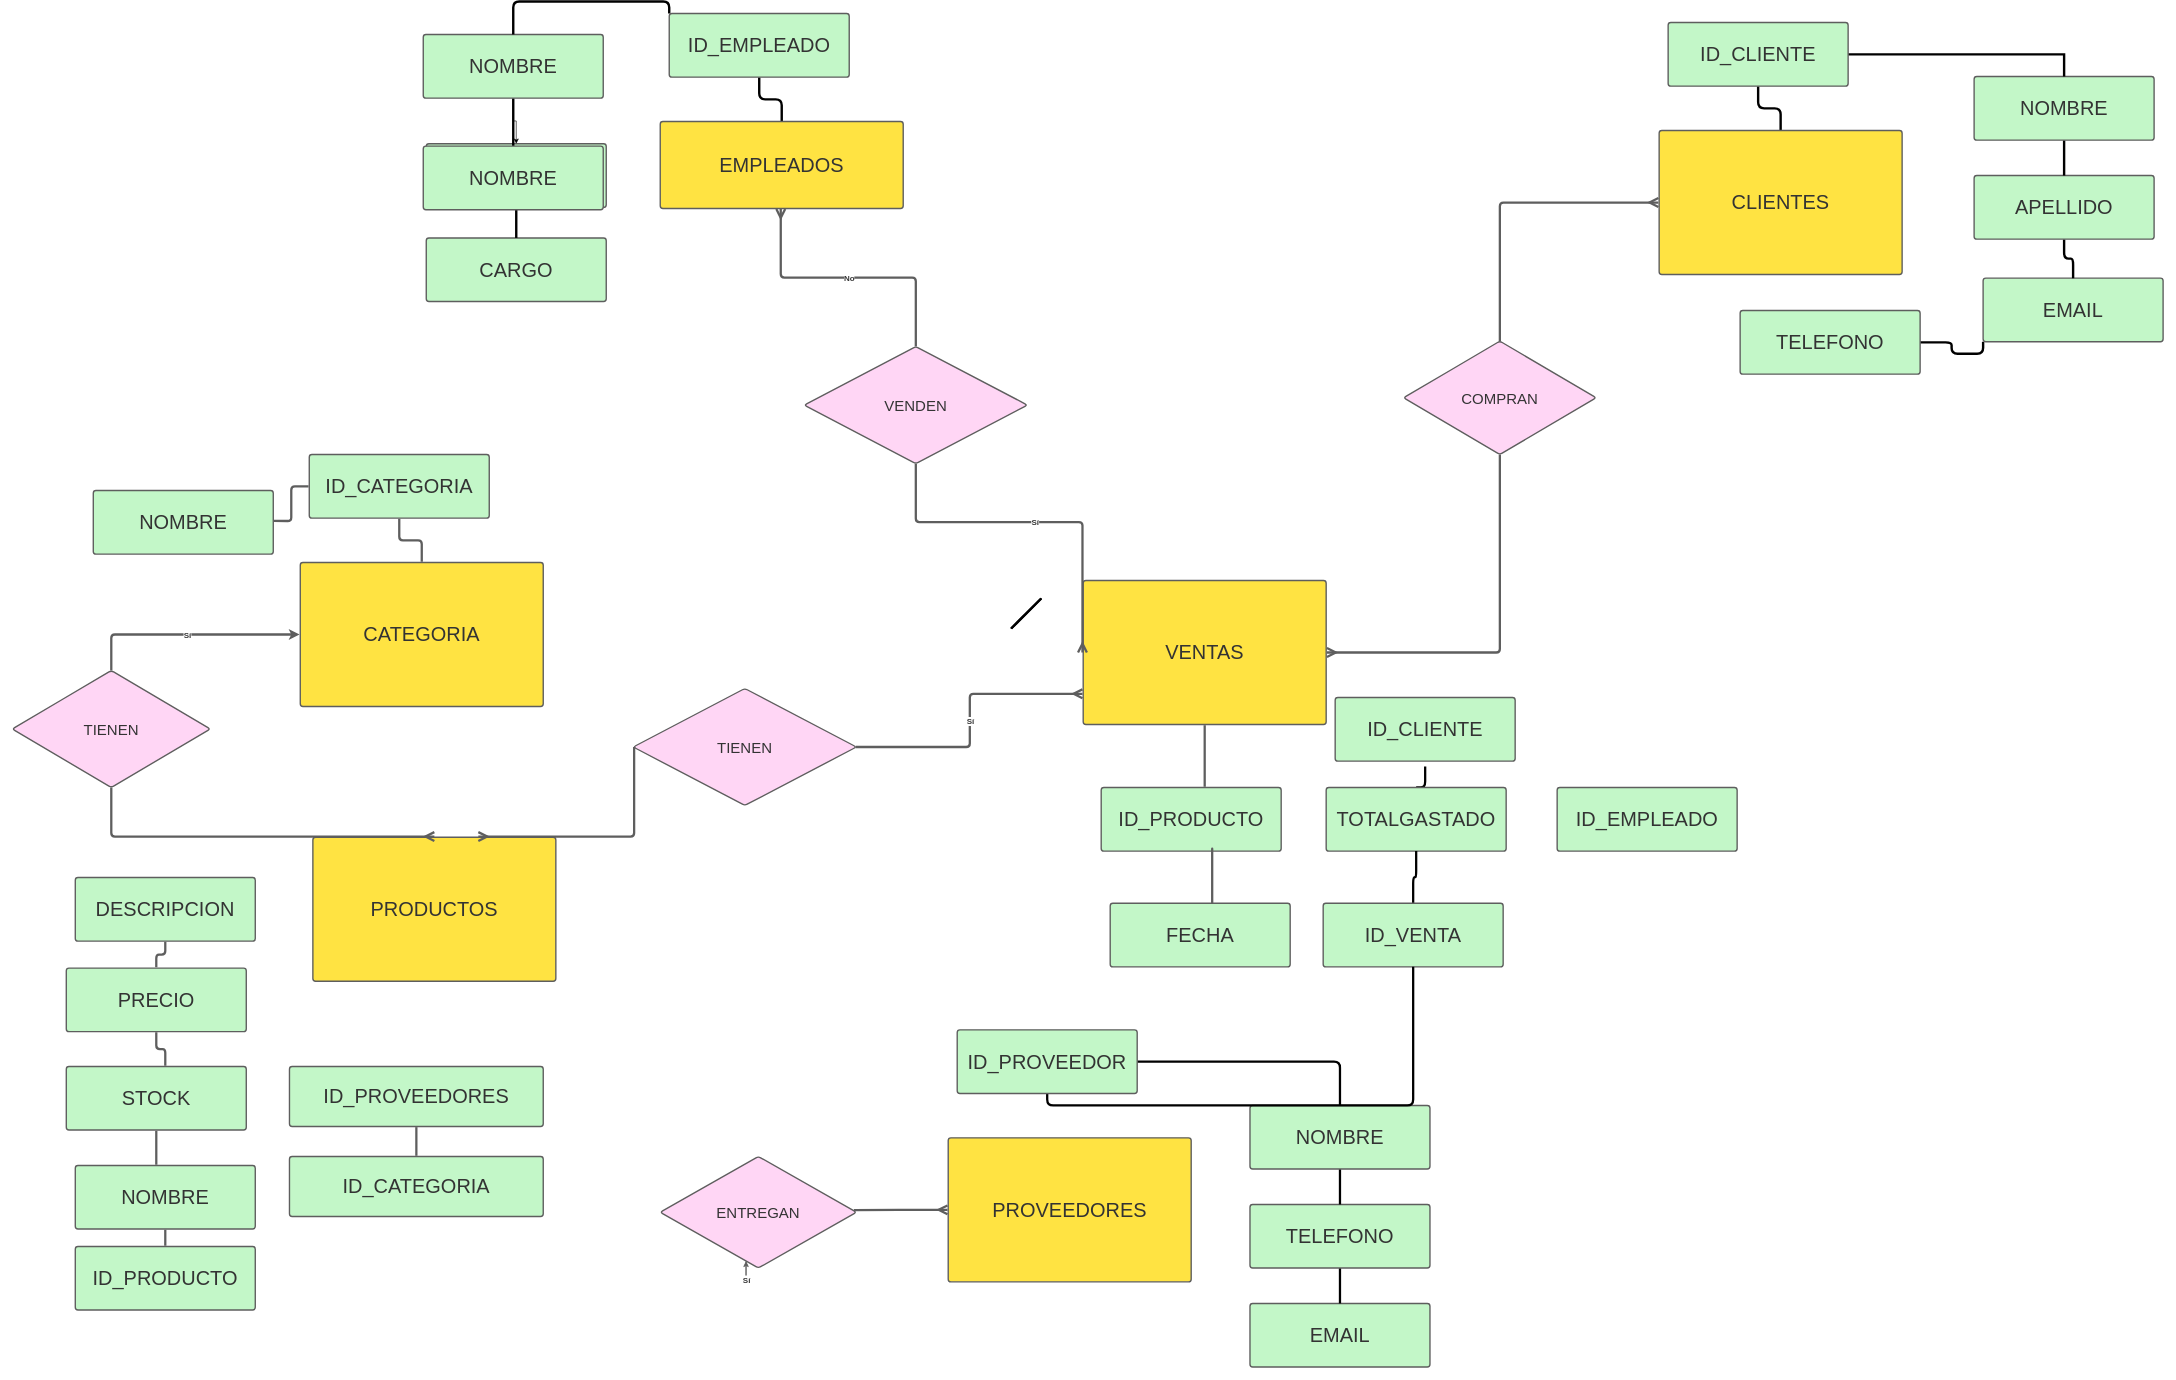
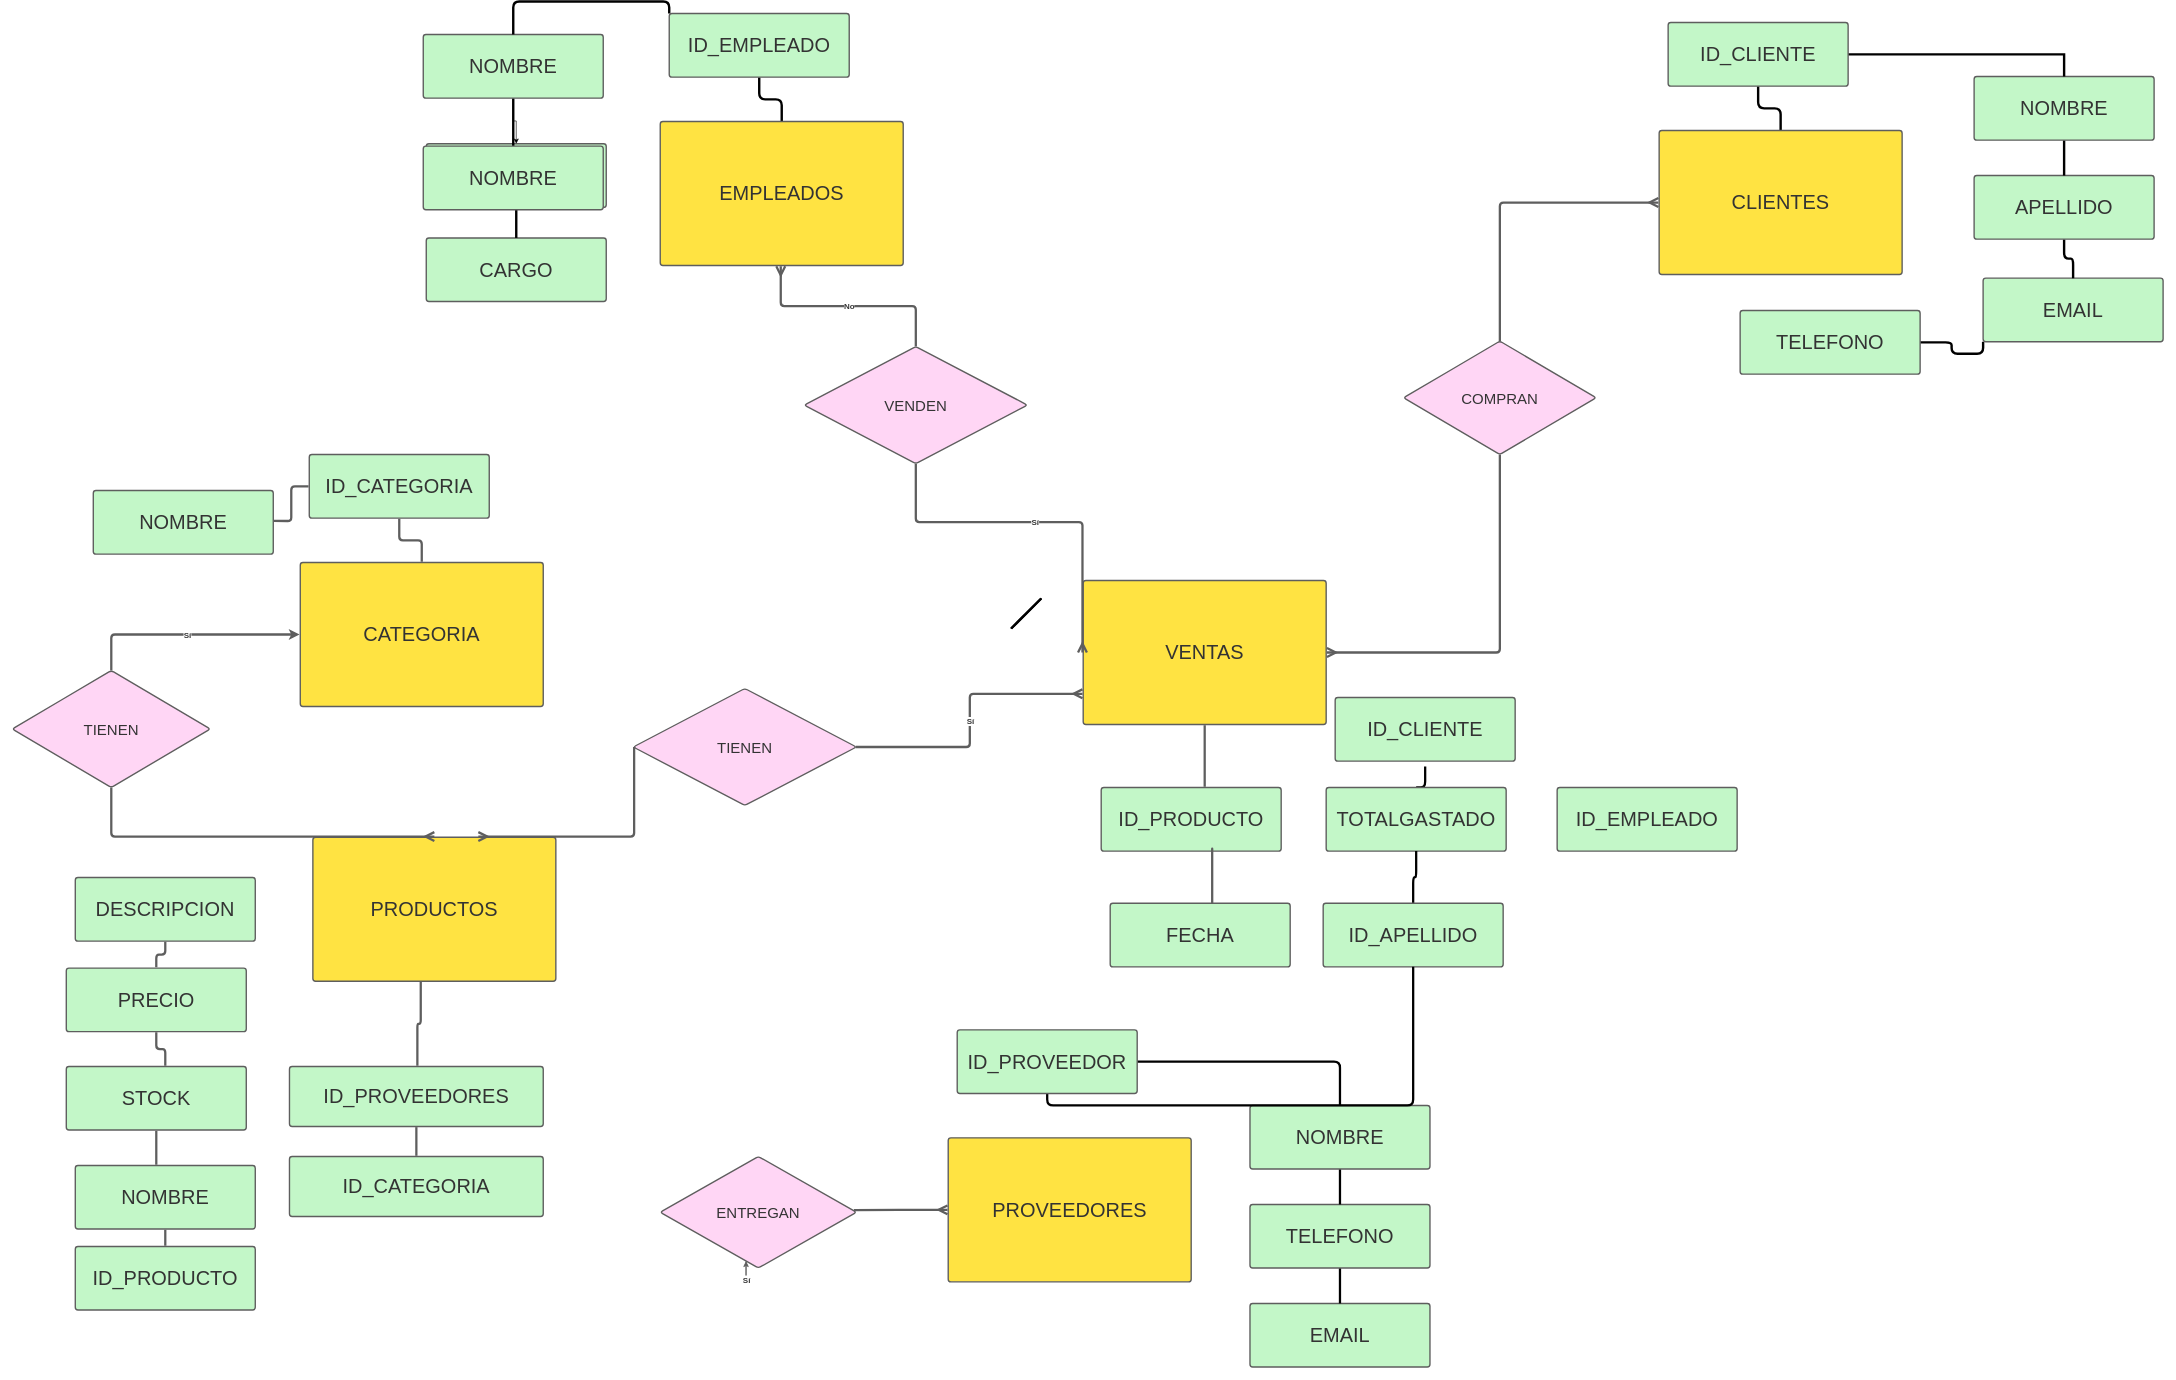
node "EMPLEADOS": size 243x87 -> 243x144
node "ID_VENTA": label "ID_VENTA" -> "ID_APELLIDO"
edge "PRODUCTOS" -- "ID_PROVEEDORES": added
